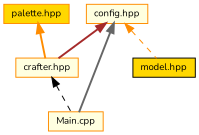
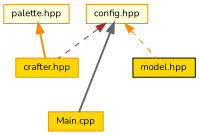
node "palette.hpp": fillcolor gold -> lightyellow
edge "crafter.hpp" -> "config.hpp": style bold -> dashed
node "crafter.hpp": fillcolor lightyellow -> gold
edge "Main.cpp" -> "crafter.hpp": removed
node "Main.cpp": fillcolor lightyellow -> gold
